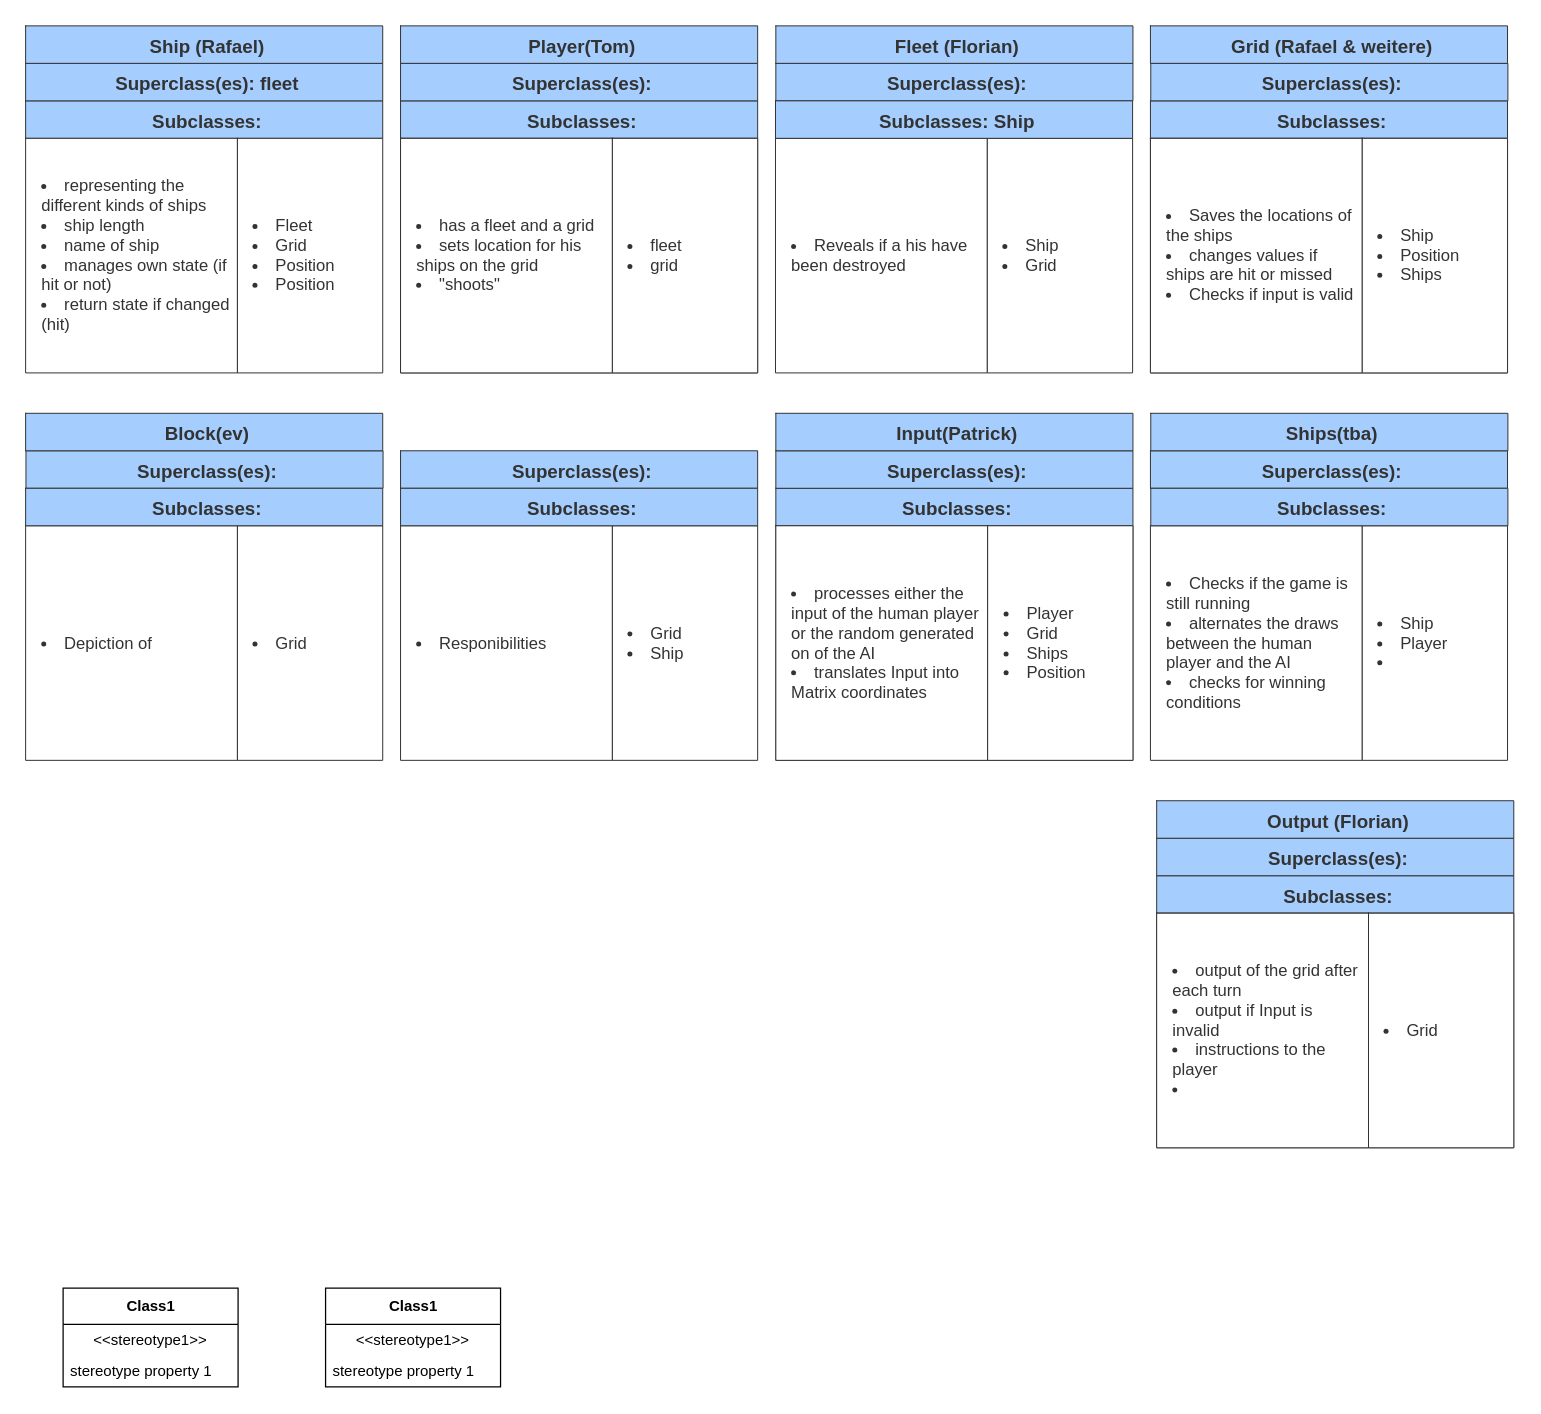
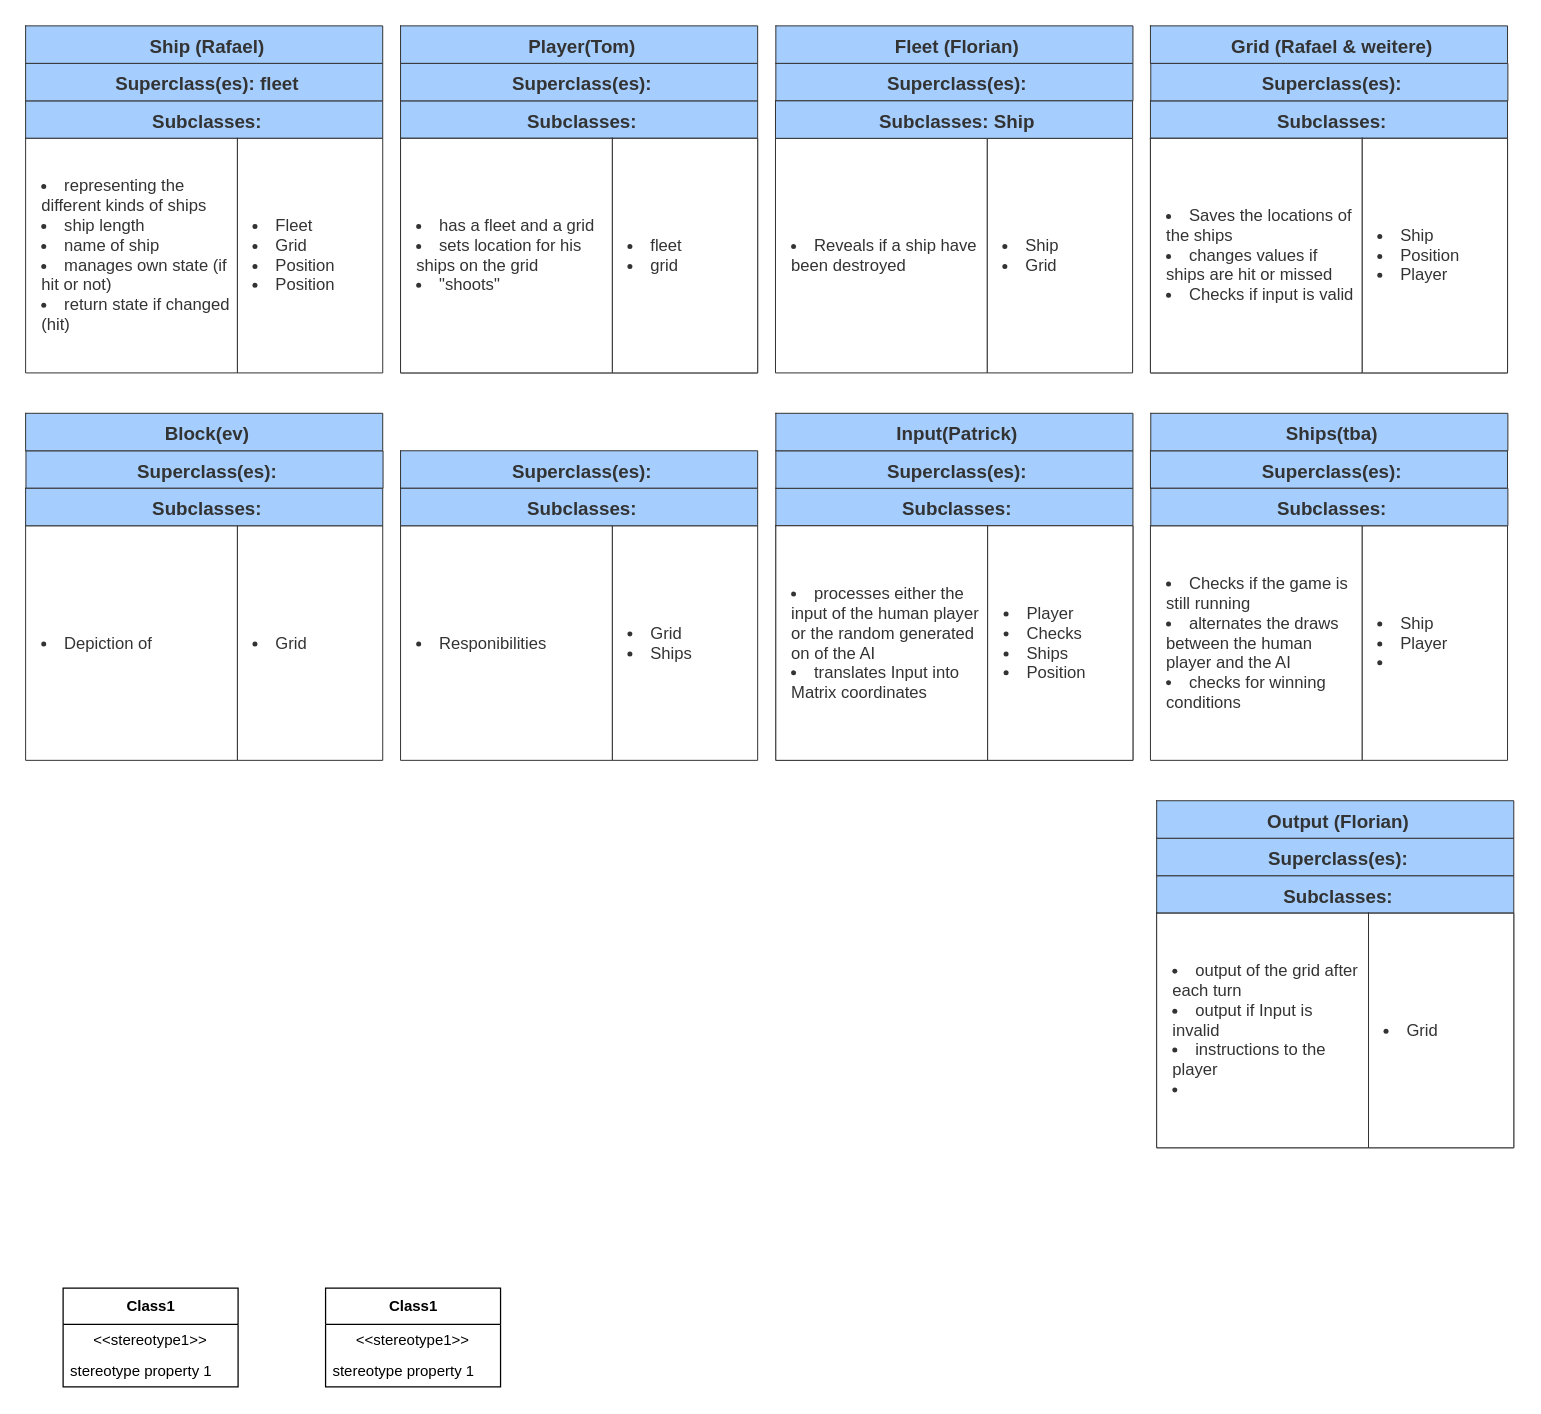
node "Reveals if a his have been destroyed": label "Reveals if a his have been destroyed" -> "Reveals if a ship have been destroyed"
node "Ship Position Ships": label "Ship Position Ships" -> "Ship Position Player"
node "Grid Ship": label "Grid Ship" -> "Grid Ships"
node "Player Grid Ships Position": label "Player Grid Ships Position" -> "Player Checks Ships Position"
